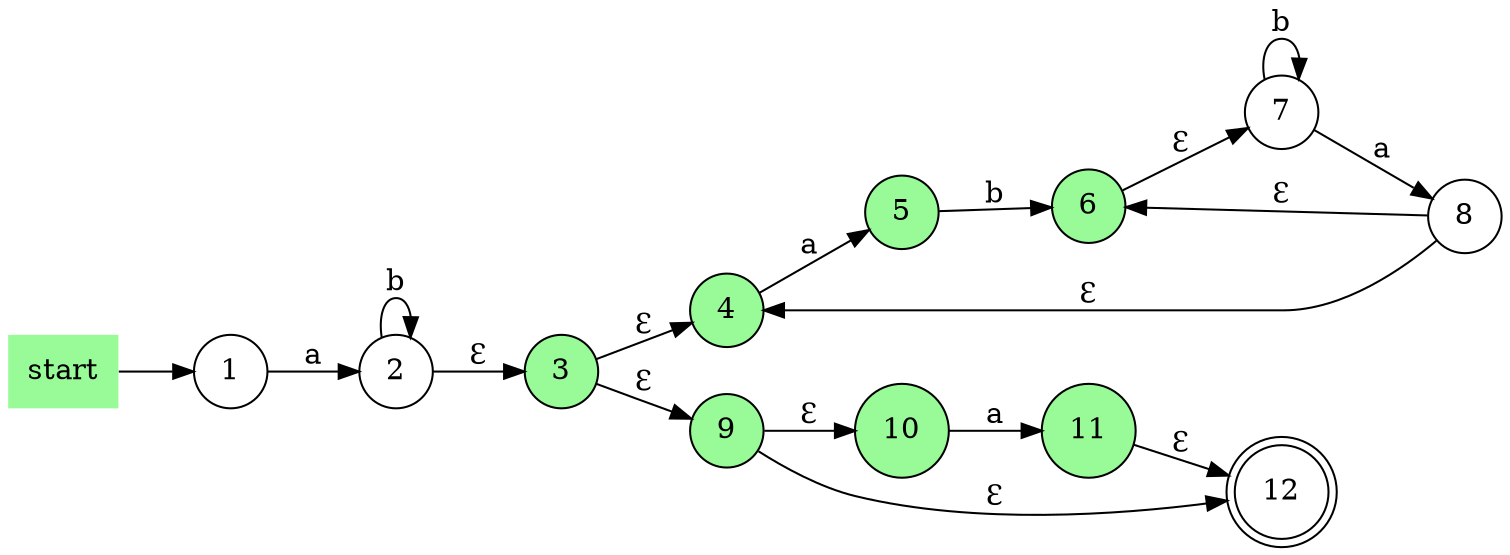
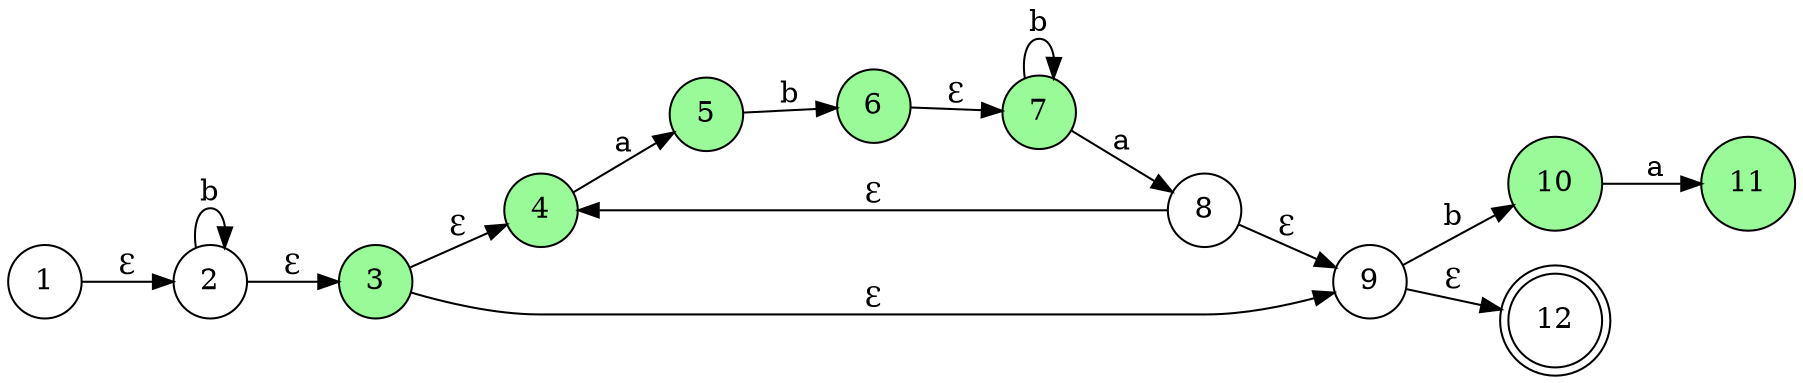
node "7": fillcolor white -> palegreen
edge "8" -> "6": now "8" -> "9"
edge "1" -> "2": label "a" -> "ℇ"
node "start": removed
edge "9" -> "10": label "ℇ" -> "b"
node "9": fillcolor palegreen -> white
edge "11" -> "12": removed, label "ℇ"
